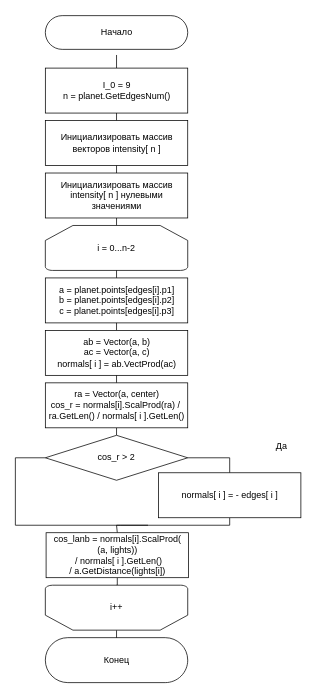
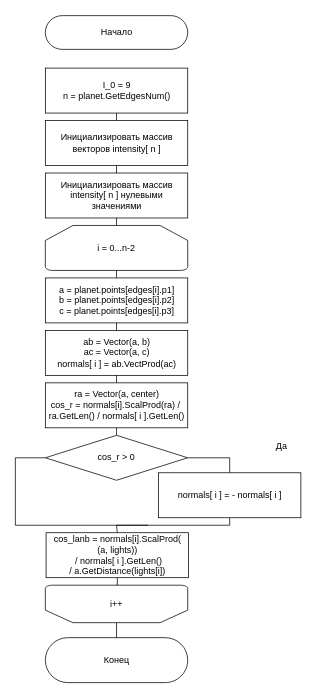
edge "Начало" -- "I_0 = 9 n = planet.GetEdgesNum()": removed
node "cos_r > 2": label "cos_r > 2" -> "cos_r > 0"
node "normals[ i ] = - edges[ i ]": label "normals[ i ] = - edges[ i ]" -> "normals[ i ] = - normals[ i ]"
node "i++": size 143x45 -> 143x38
